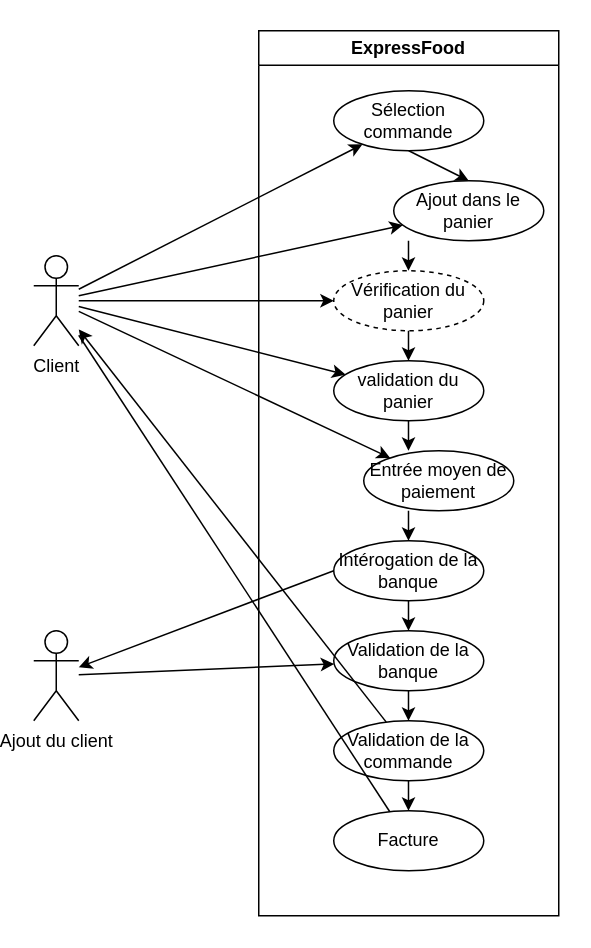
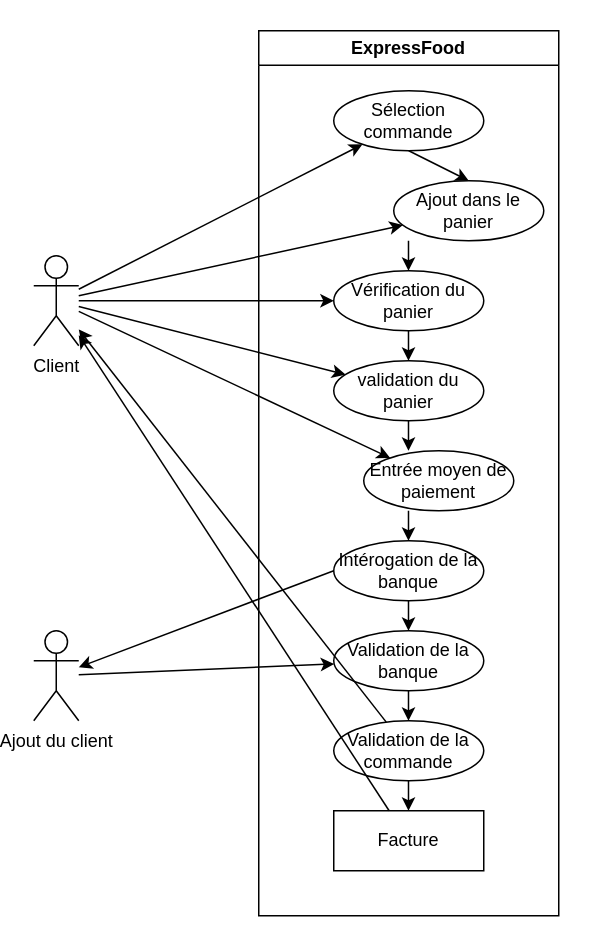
node "Vérification du panier": style dashed -> solid
edge "Client" -- "Facture": arrowhead none -> classic
node "Facture": shape ellipse -> rectangle
